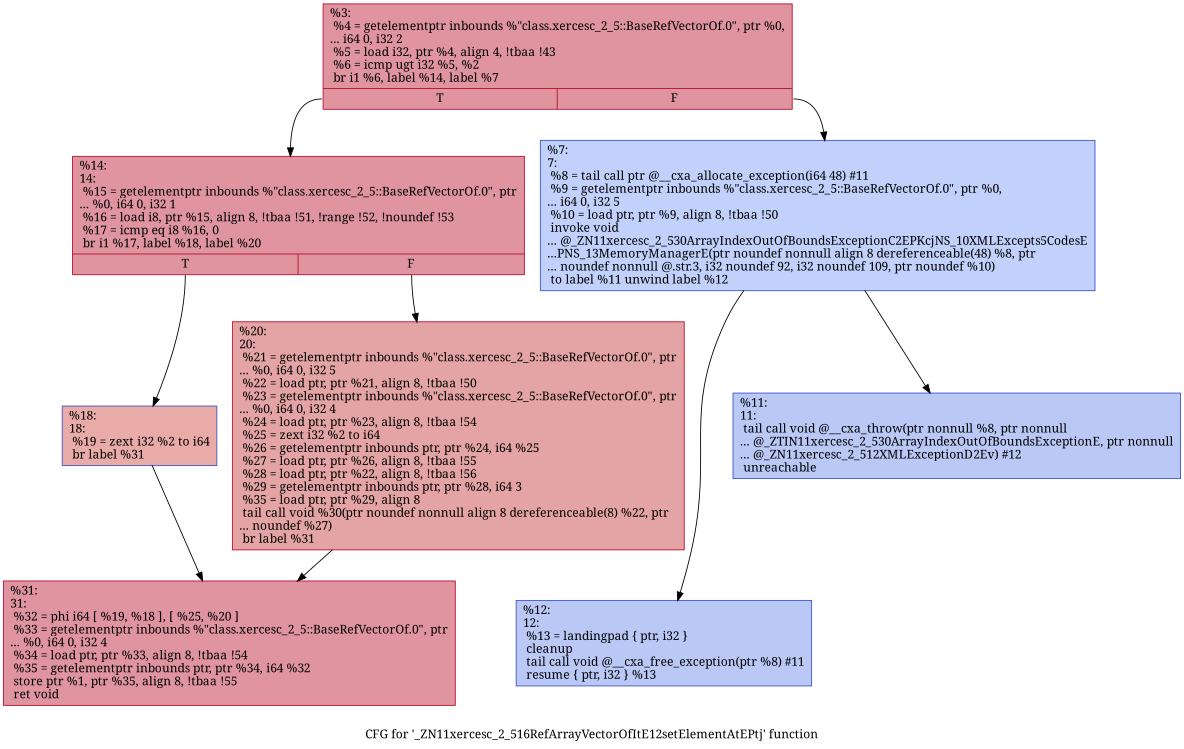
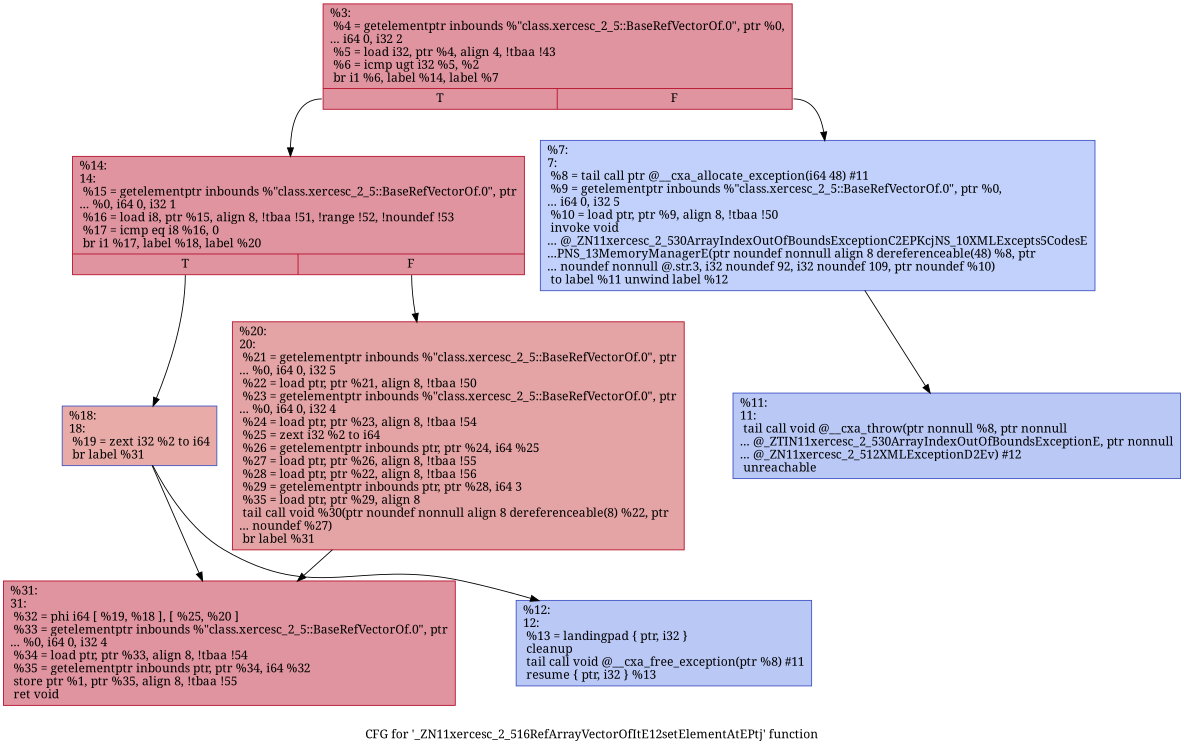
edge "%7:" -> "%12:": now "%18:" -> "%12:"
